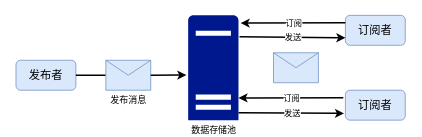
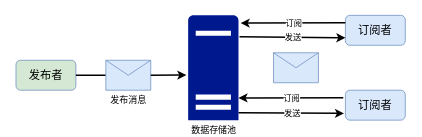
node "发布者": fillcolor #dae8fc -> #d5e8d4
